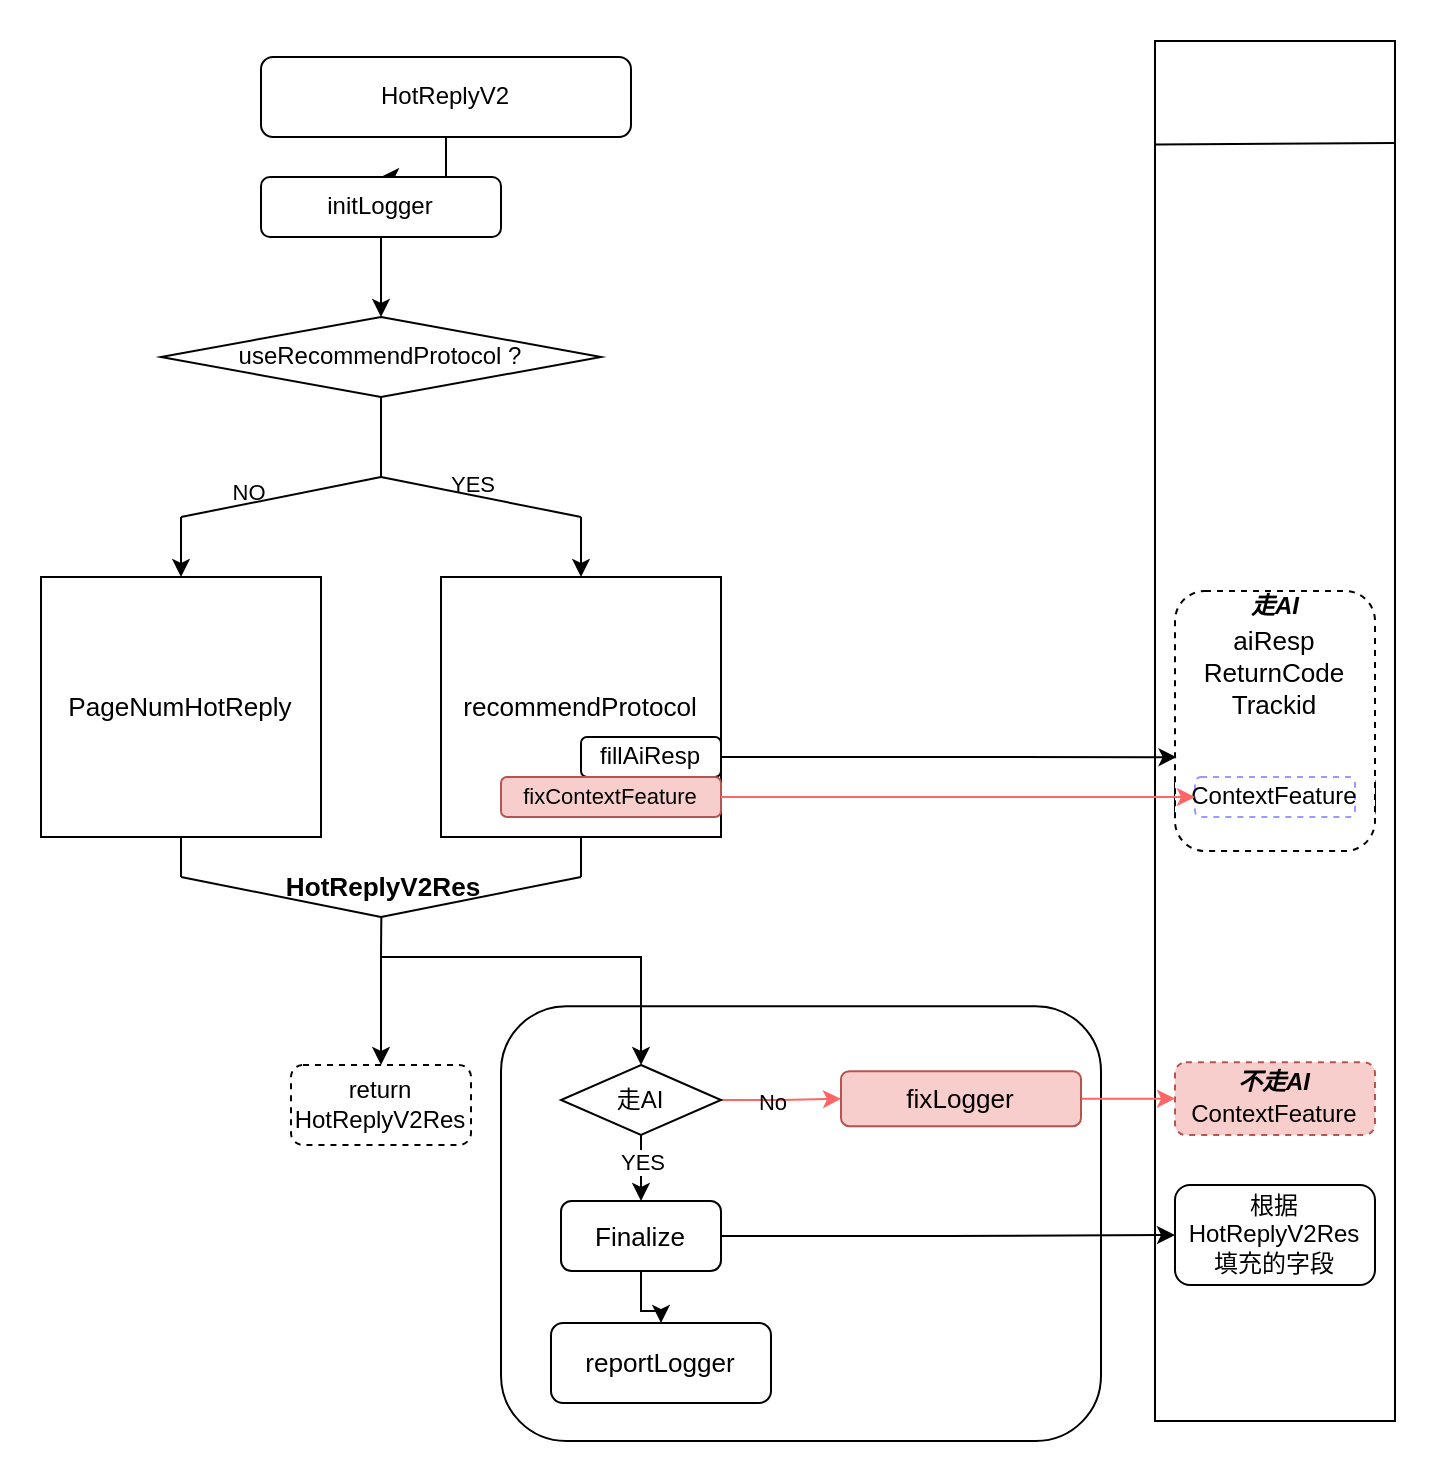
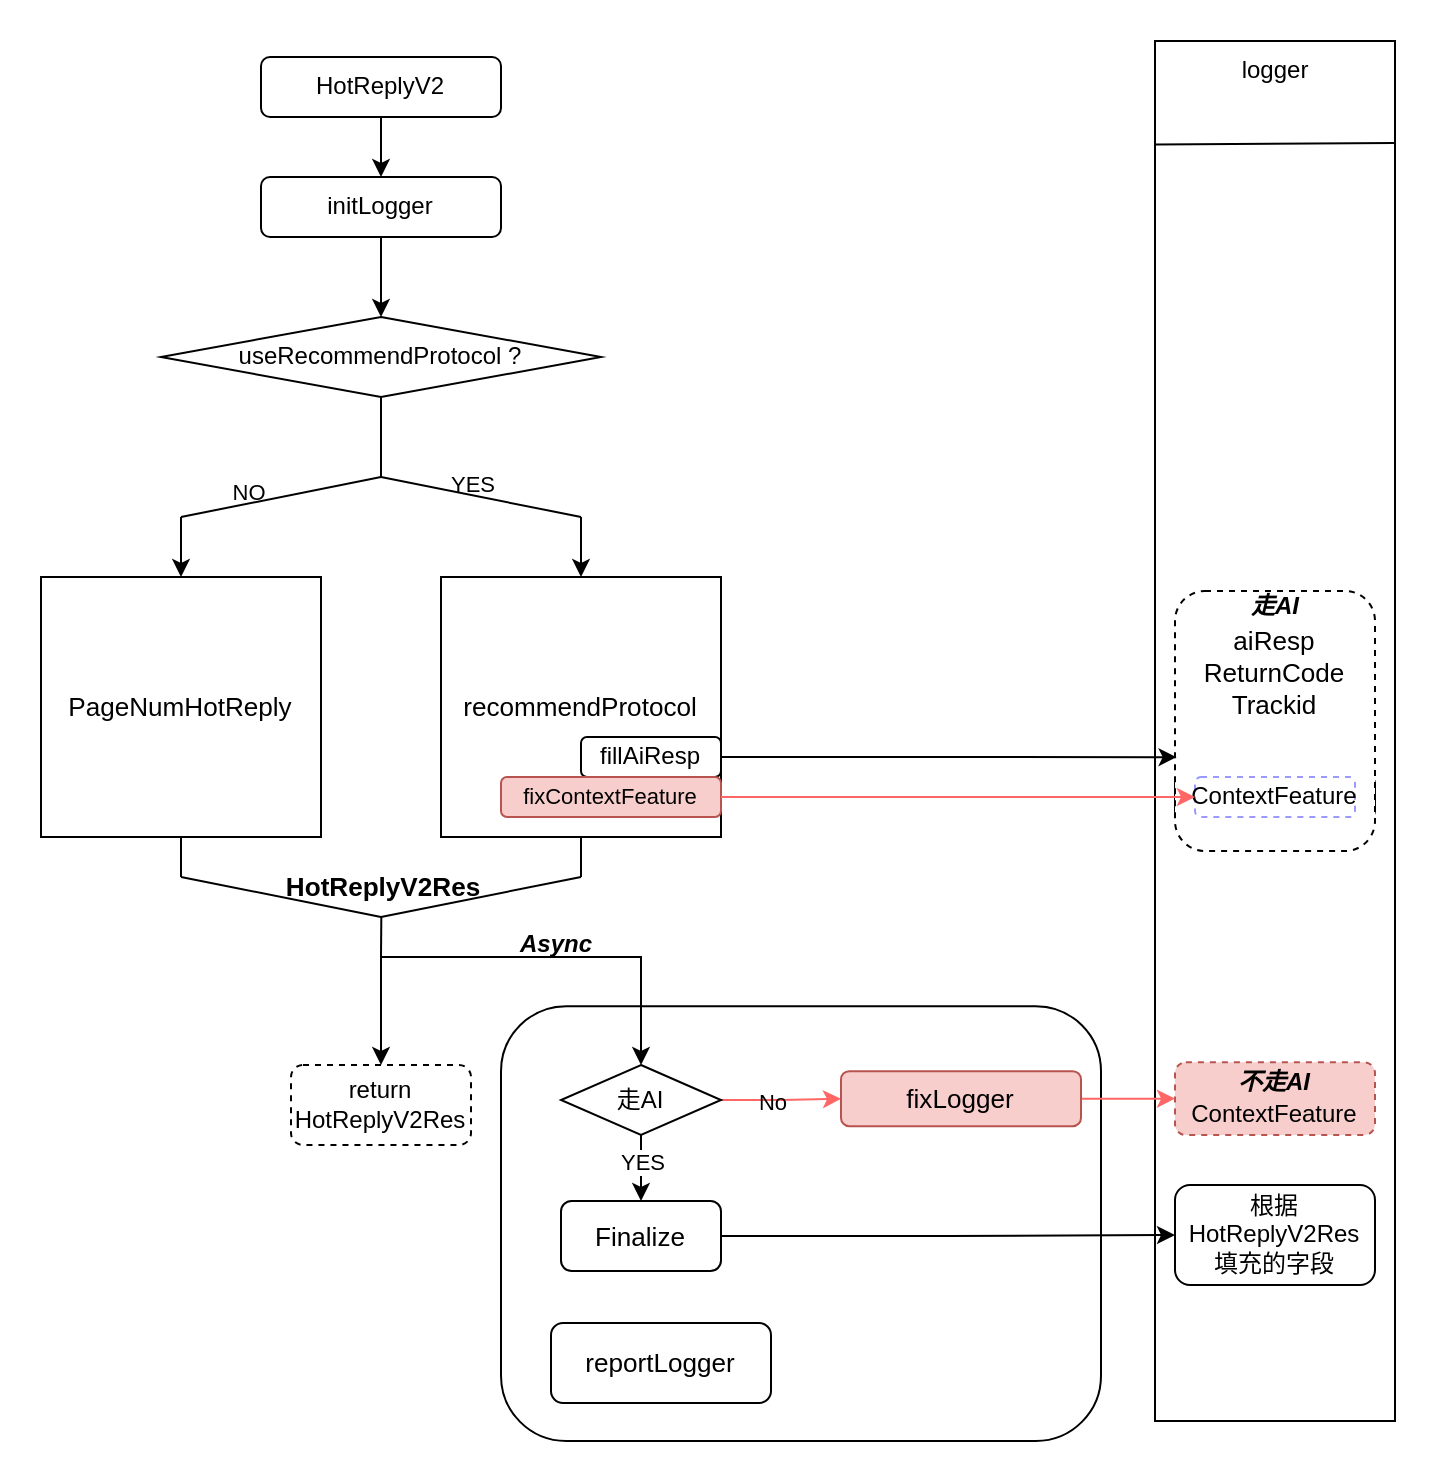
node "logger": added
node "HotReplyV2": size 370x80 -> 240x60
node "Async": added
edge "Finalize" -> "reportLogger": removed
